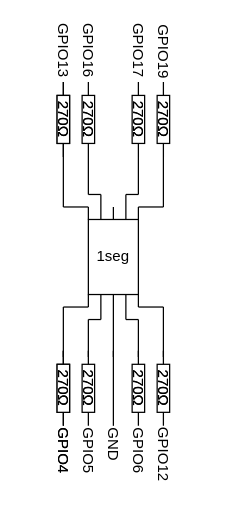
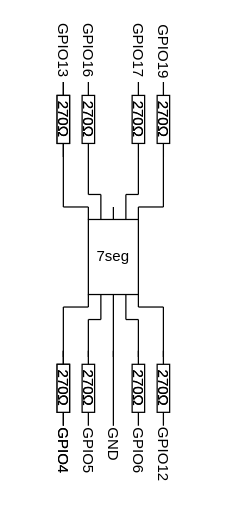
node "1seg": label "1seg" -> "7seg"
